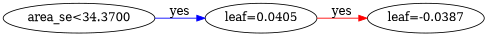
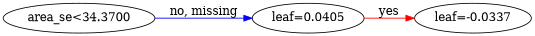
edge "area_se<34.3700" -> "leaf=0.0405": label "yes" -> "no, missing"
node "leaf=-0.0387": label "leaf=-0.0387" -> "leaf=-0.0337"
